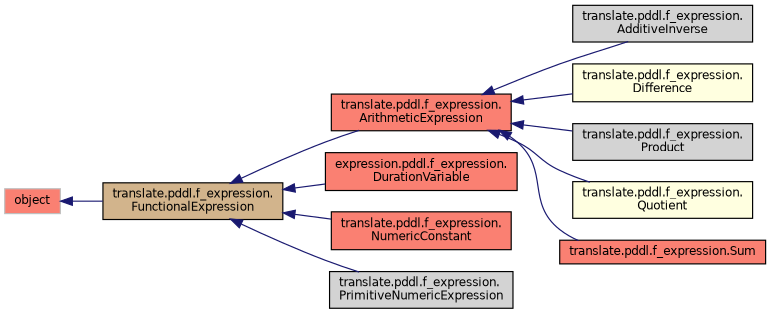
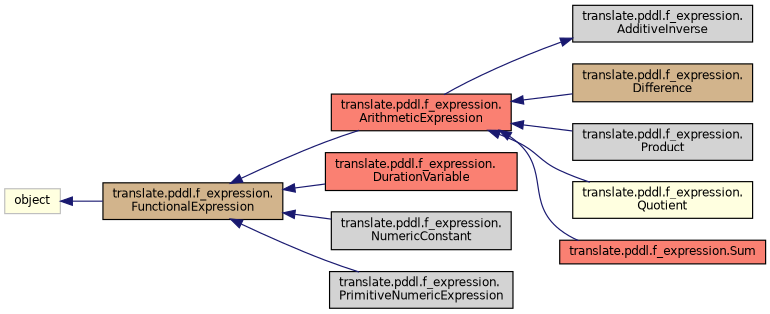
edge "translate.pddl.f_expression. AdditiveInverse" -> "translate.pddl.f_expression. ArithmeticExpression": reversed
node "translate.pddl.f_expression. Difference": fillcolor lightyellow -> tan
node "expression.pddl.f_expression. DurationVariable": label "expression.pddl.f_expression. DurationVariable" -> "translate.pddl.f_expression. DurationVariable"
node "object": fillcolor salmon -> lightyellow
node "translate.pddl.f_expression. NumericConstant": fillcolor salmon -> lightgrey
